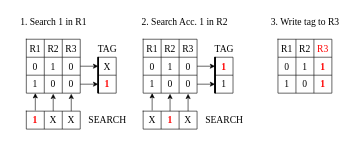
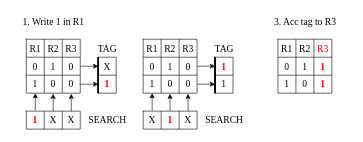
node "1. Search 1 in R1": label "1. Search 1 in R1" -> "1. Write 1 in R1"
node "2. Search Acc. 1 in R2": removed
node "3. Write tag to R3": label "3. Write tag to R3" -> "3. Acc tag to R3"
